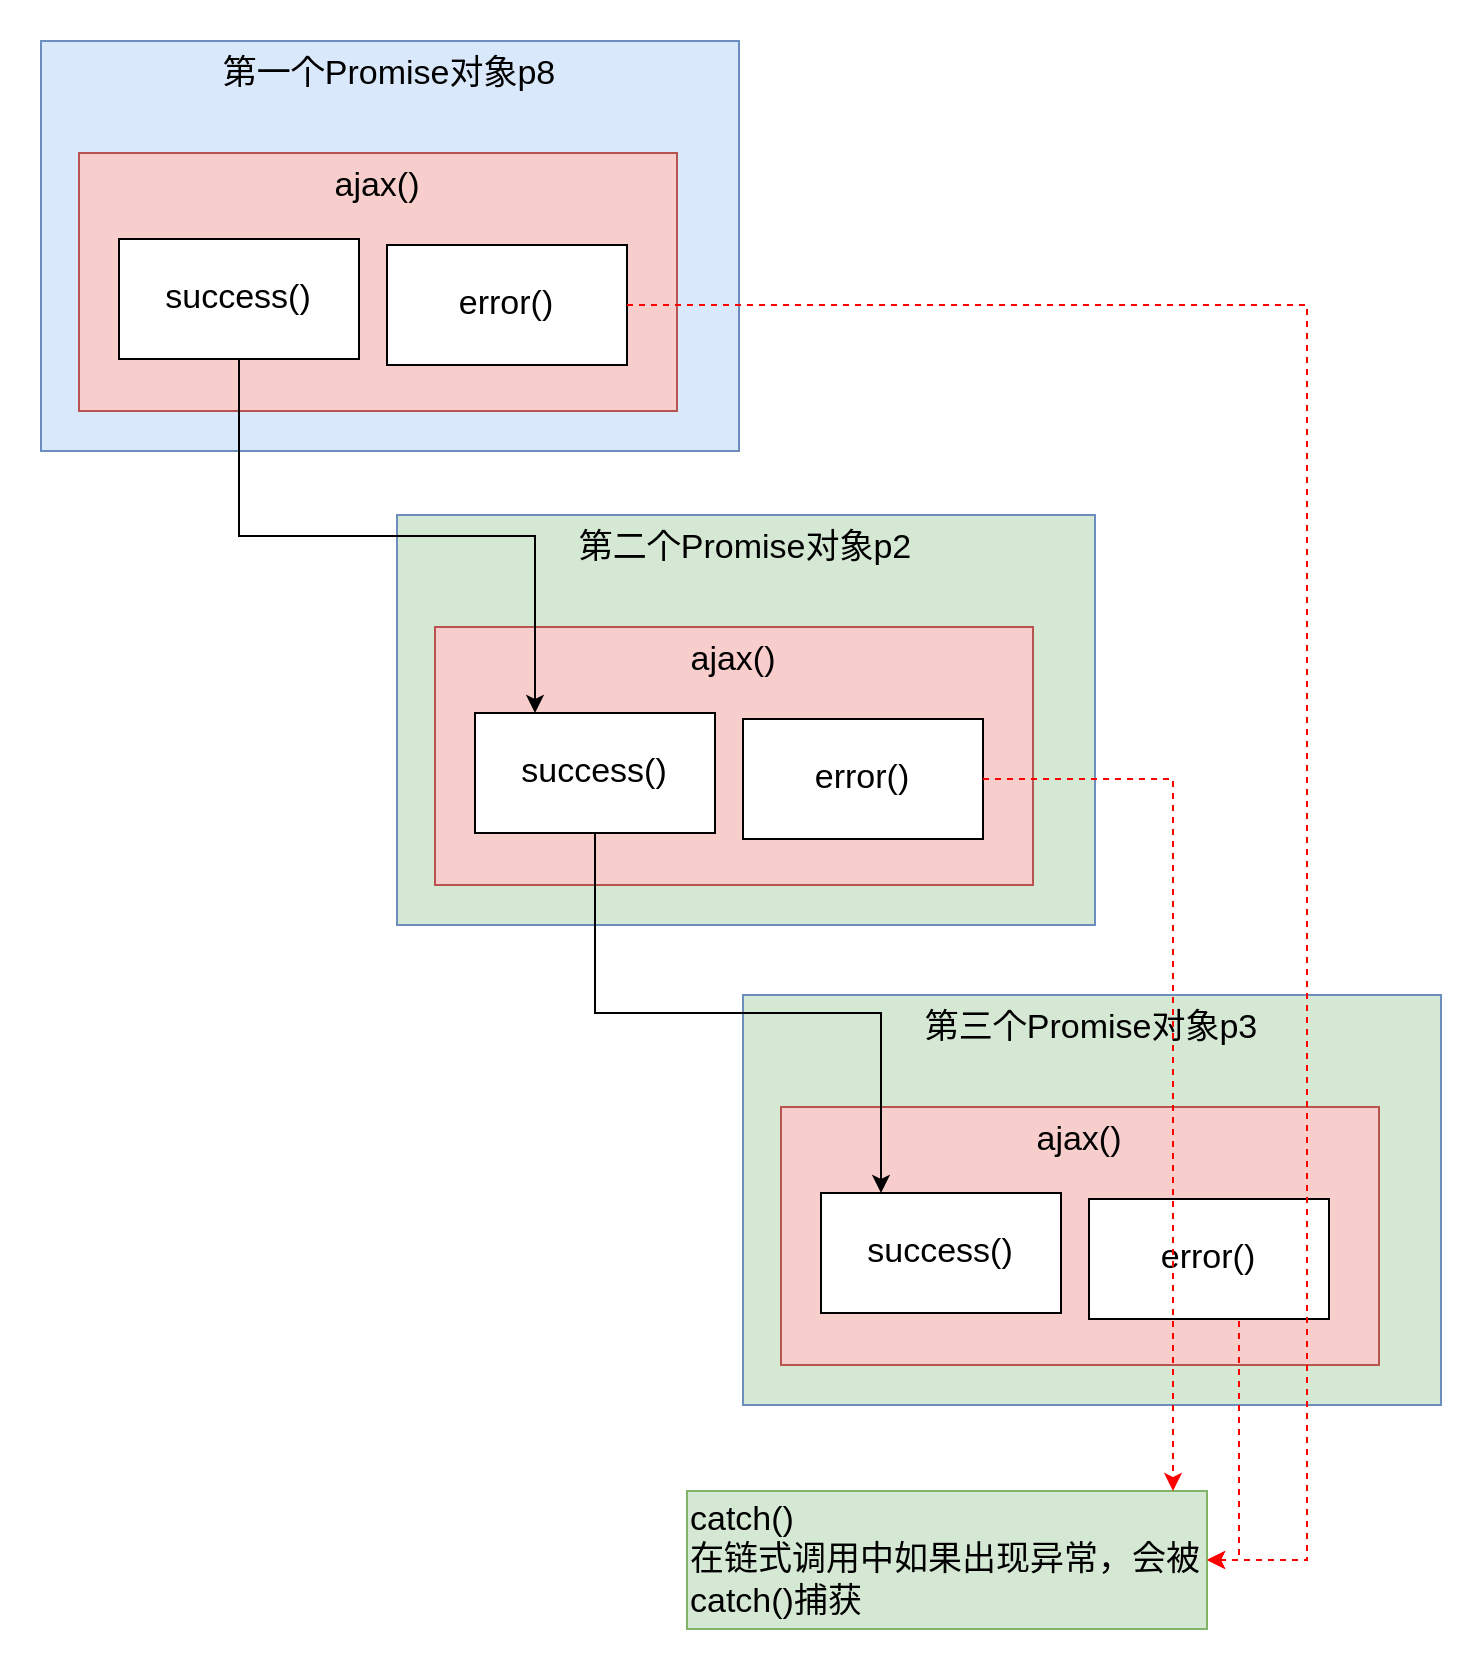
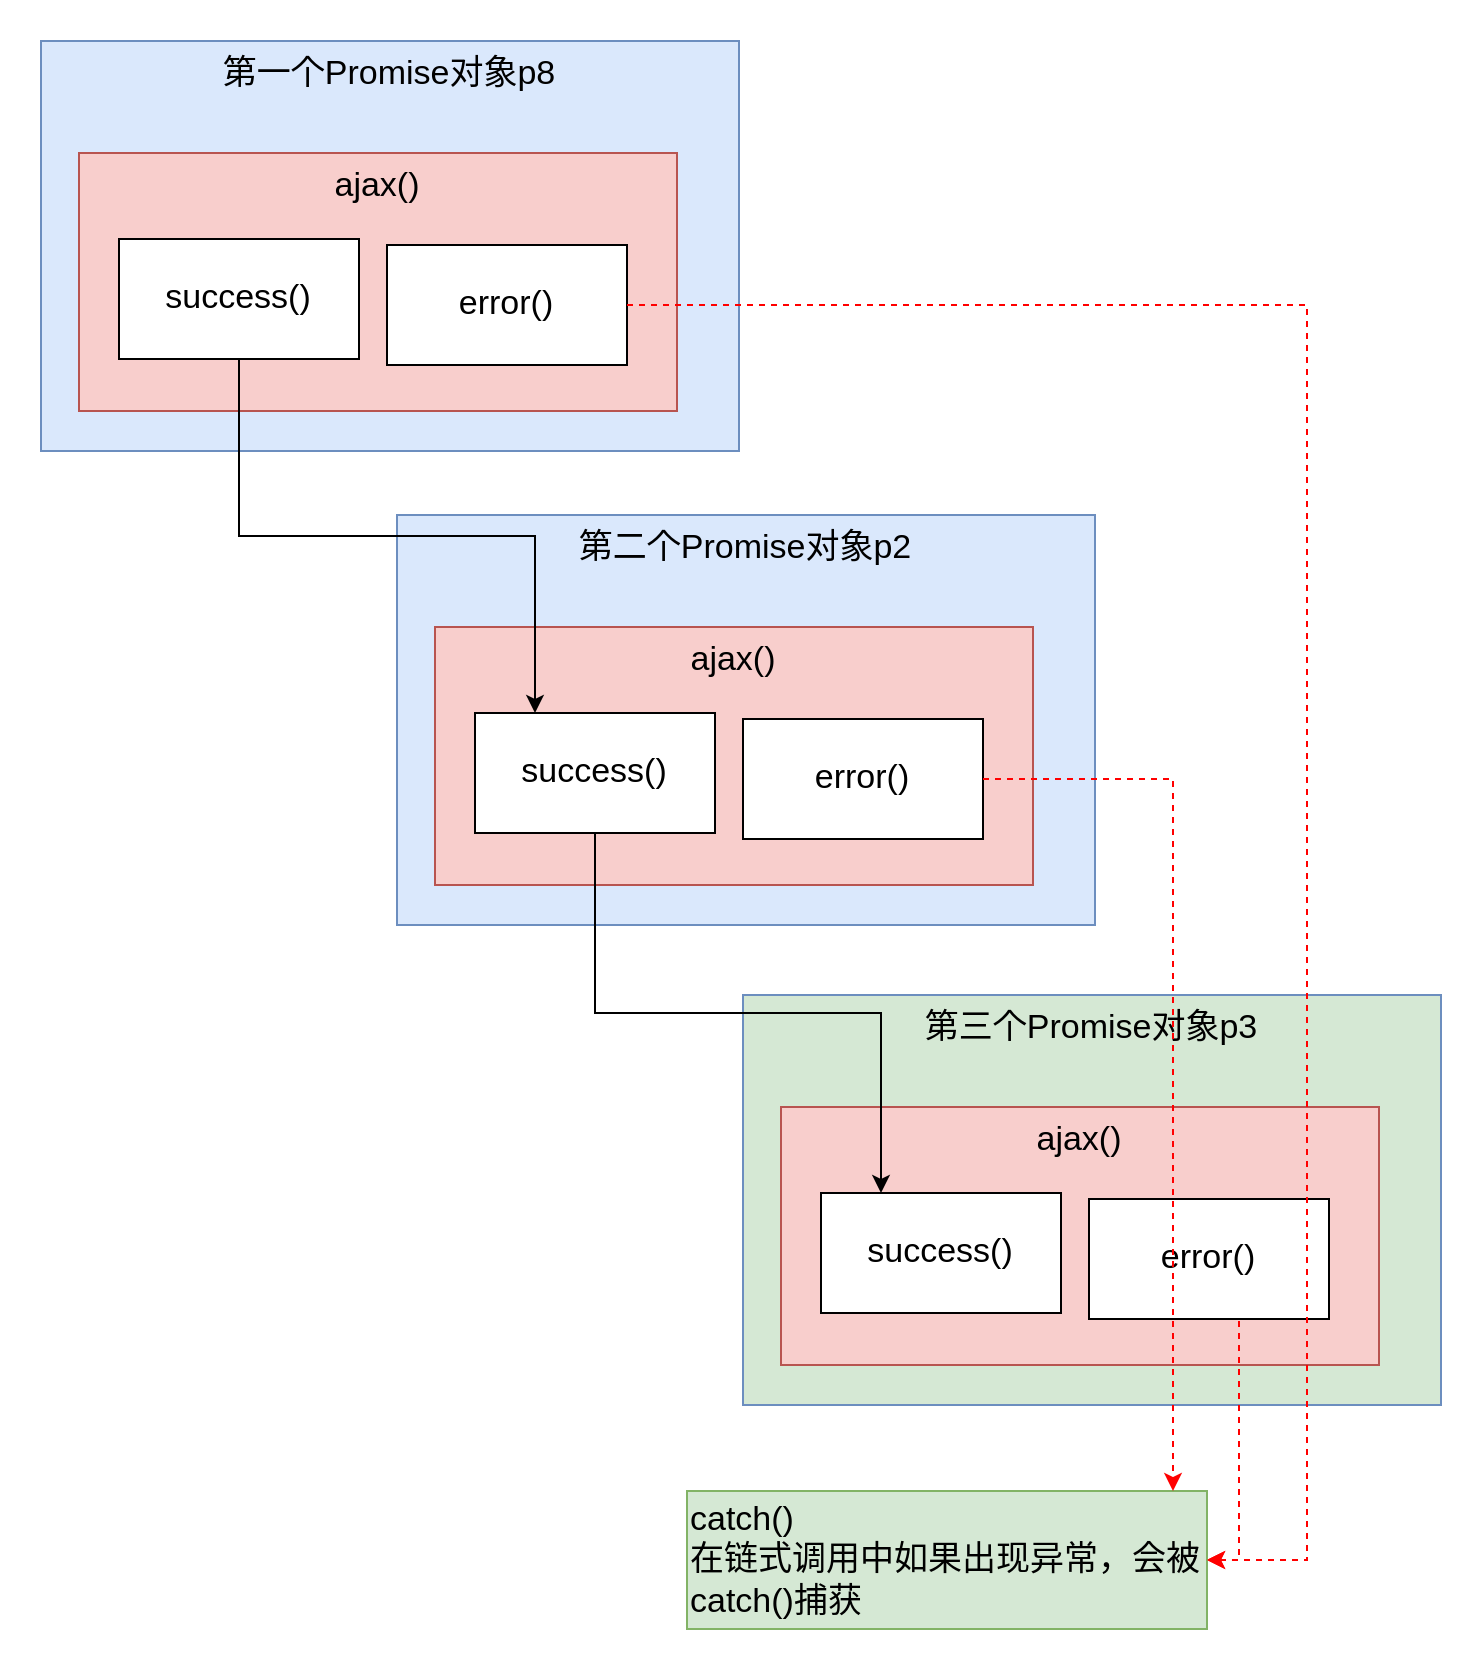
node "第二个Promise对象p2": fillcolor #d5e8d4 -> #dae8fc
